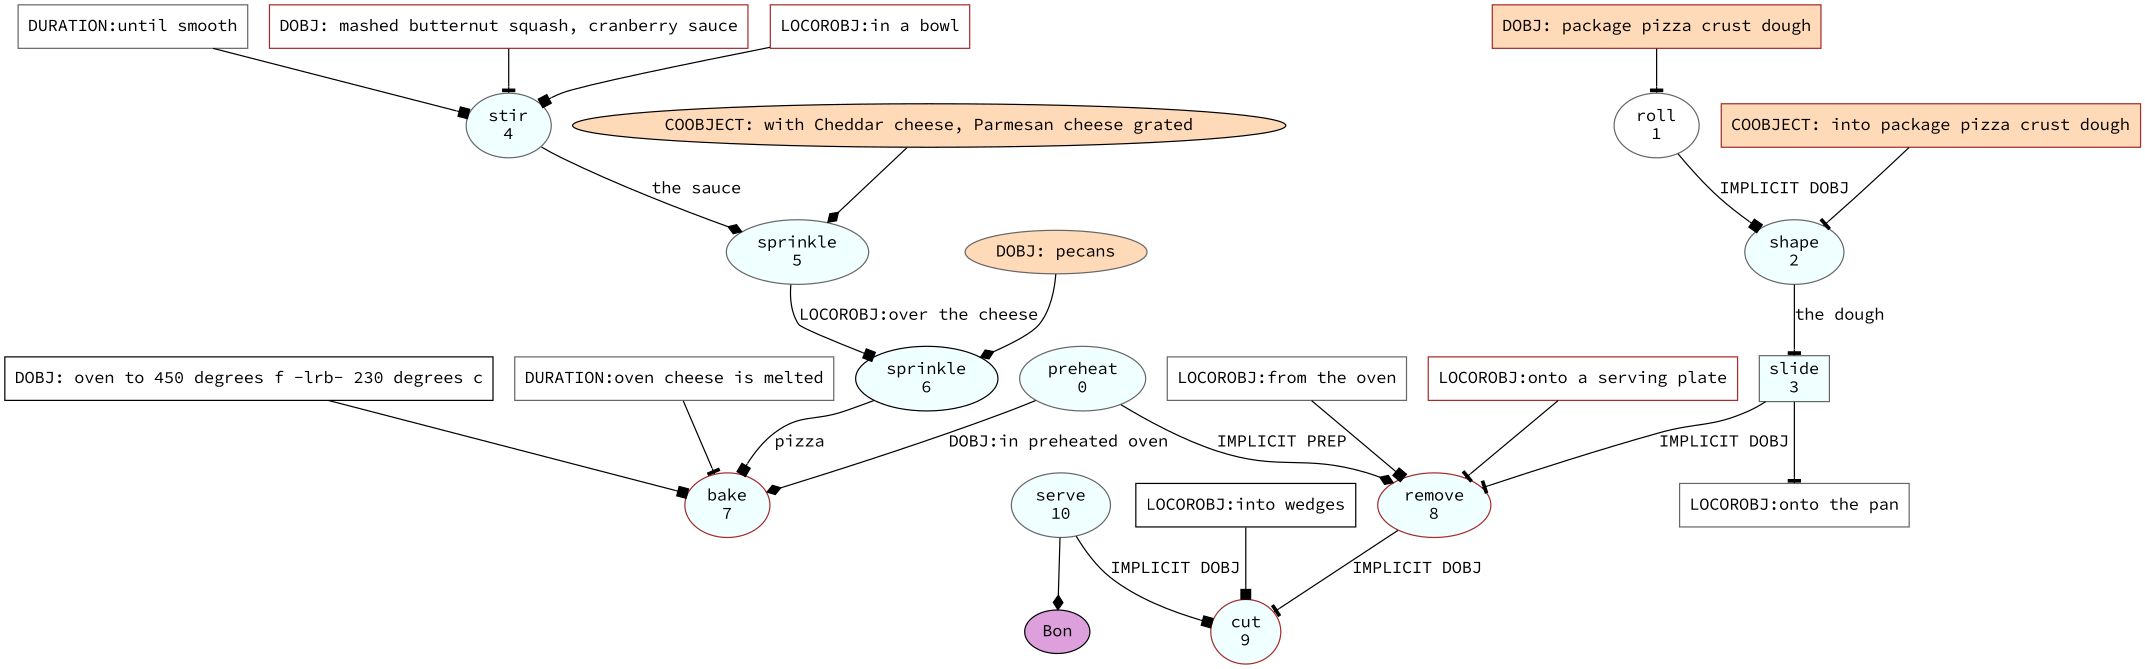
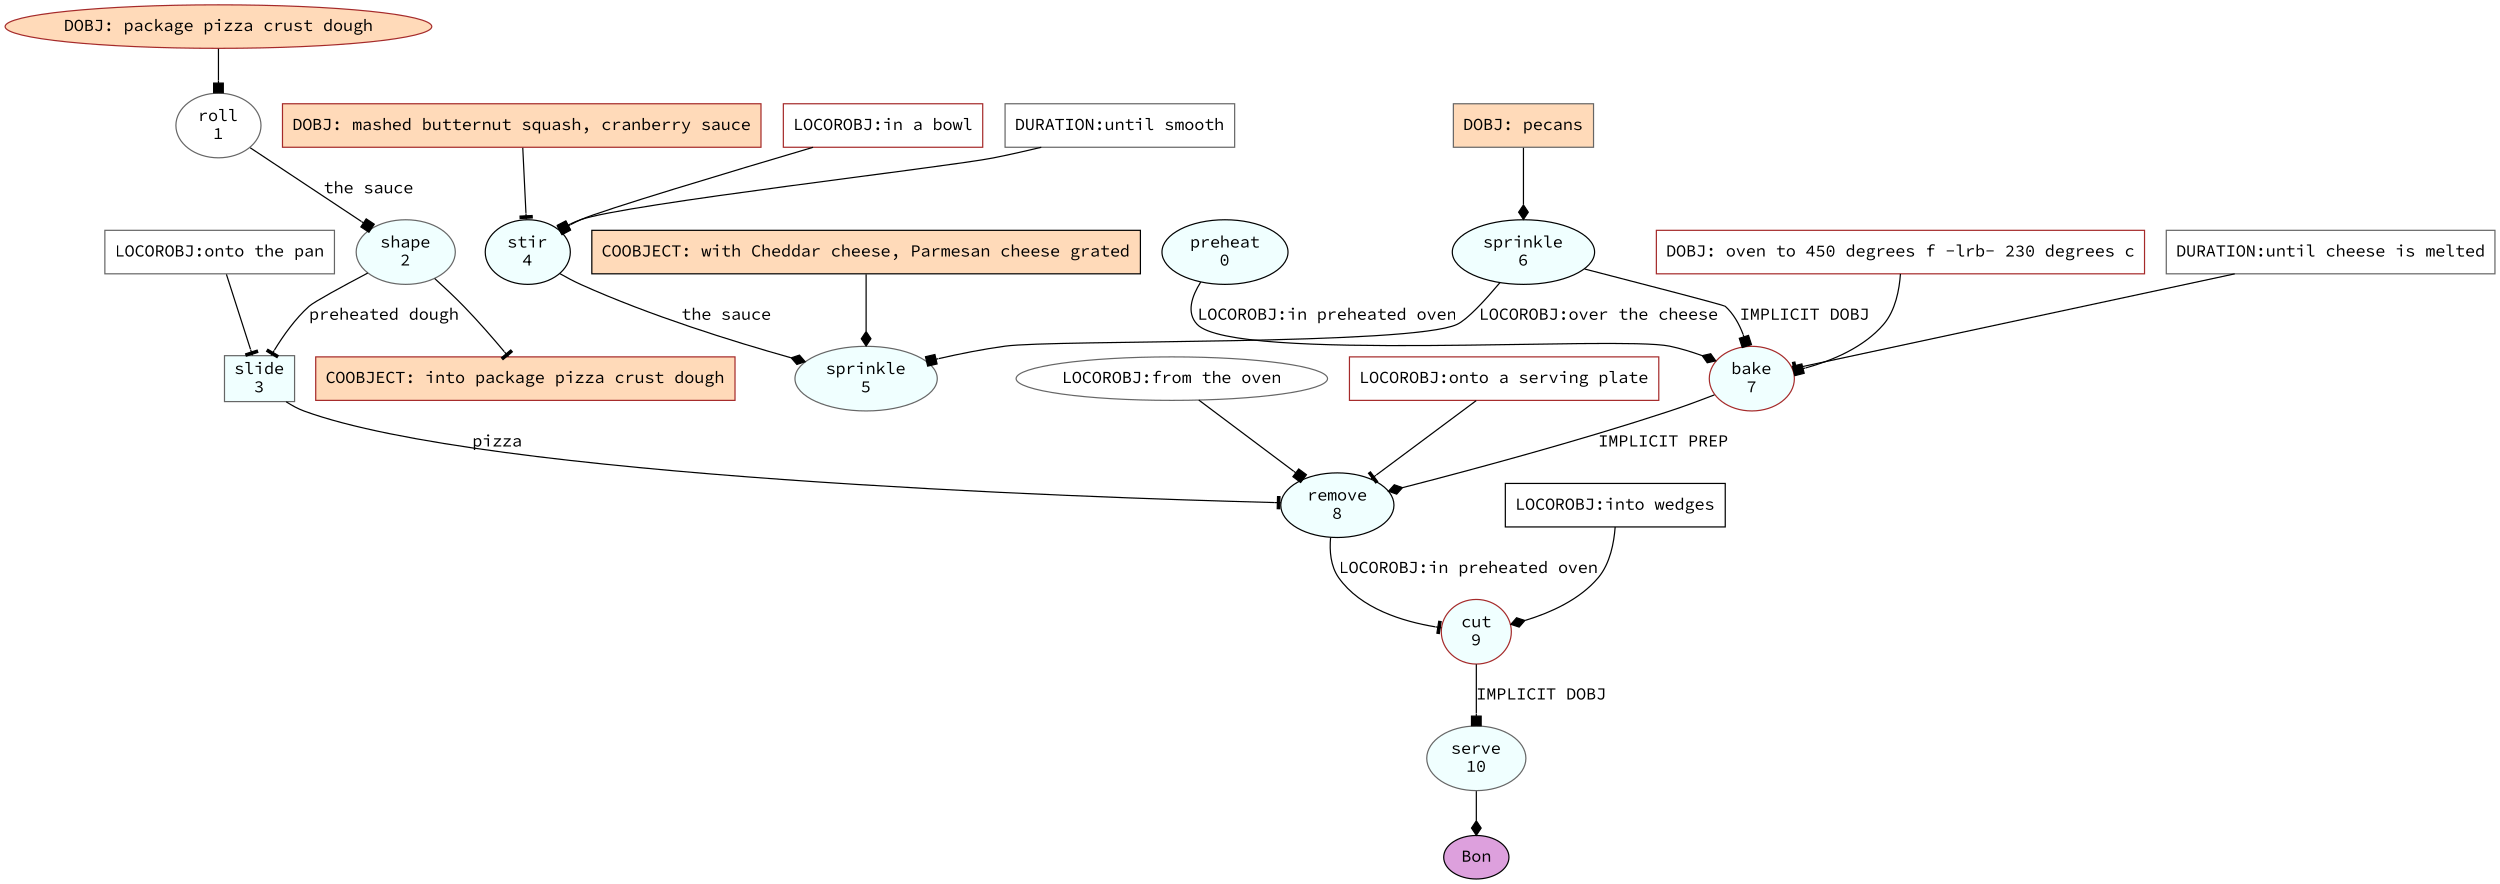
node "DOBJ: mashed butternut squash, cranberry sauce": fillcolor white -> peachpuff
node "DOBJ: package pizza crust dough": shape box -> ellipse
edge "DOBJ: package pizza crust dough" -> "roll 1": arrowhead tee -> box
node "stir 4": color gray40 -> black
node "COOBJECT: with Cheddar cheese, Parmesan cheese grated": shape ellipse -> box
edge "COOBJECT: into package pizza crust dough" -> "shape 2": reversed
edge "roll 1" -> "shape 2": label "IMPLICIT DOBJ" -> "the sauce"
node "DOBJ: pecans": shape ellipse -> box
edge "shape 2" -> "slide 3": label "the dough" -> "preheated dough"
edge "sprinkle 5" -> "sprinkle 6": reversed
node "DOBJ: oven to 450 degrees f -lrb- 230 degrees c": color black -> brown
node "DURATION:oven cheese is melted": label "DURATION:oven cheese is melted" -> "DURATION:until cheese is melted"
node "preheat 0": color gray40 -> black
node "LOCOROBJ:from the oven": shape box -> ellipse
edge "slide 3" -> "LOCOROBJ:onto the pan": reversed
edge "sprinkle 6" -> "bake 7": label "pizza" -> "IMPLICIT DOBJ"
edge "preheat 0" -> "bake 7": label "DOBJ:in preheated oven" -> "LOCOROBJ:in preheated oven"
edge "slide 3" -> "remove 8": label "IMPLICIT DOBJ" -> "pizza"
edge "preheat 0" -> "remove 8": now "bake 7" -> "remove 8"
node "remove 8": color brown -> black
edge "LOCOROBJ:into wedges" -> "cut 9": arrowhead box -> diamond
edge "remove 8" -> "cut 9": label "IMPLICIT DOBJ" -> "LOCOROBJ:in preheated oven"
edge "serve 10" -> "cut 9": reversed
